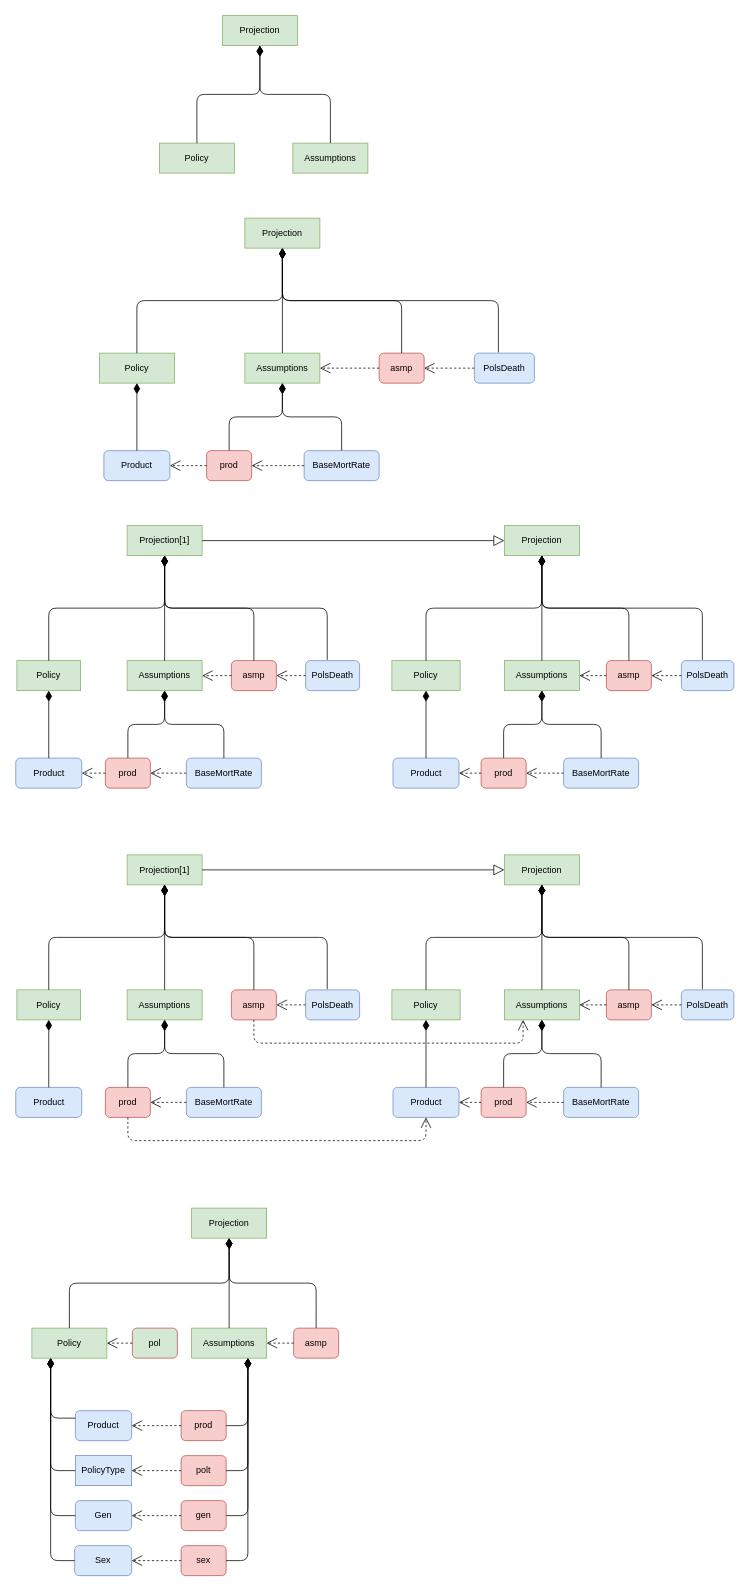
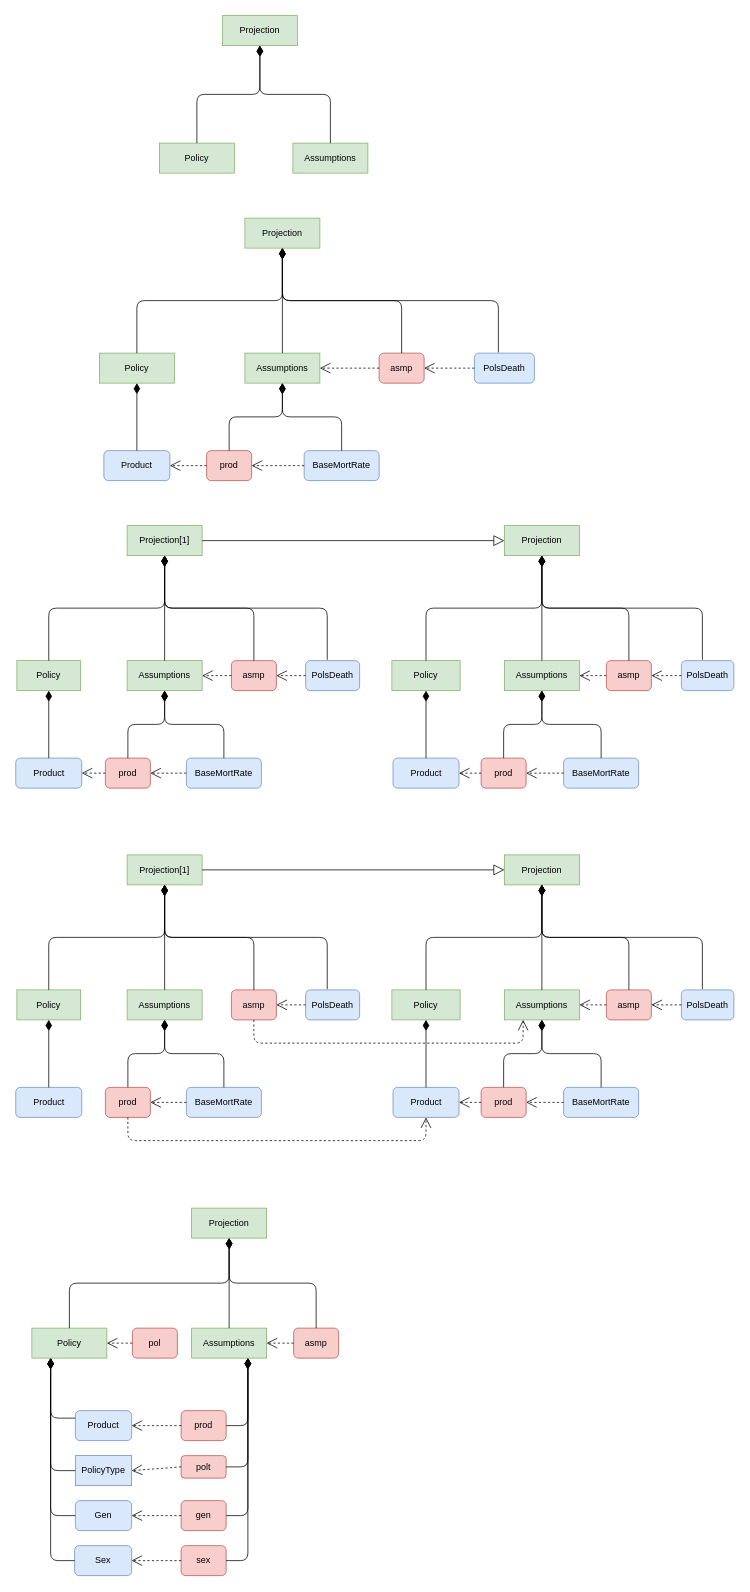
node "pol": fillcolor #d5e8d4 -> #f8cecc
node "polt": size 45x30 -> 45x23
